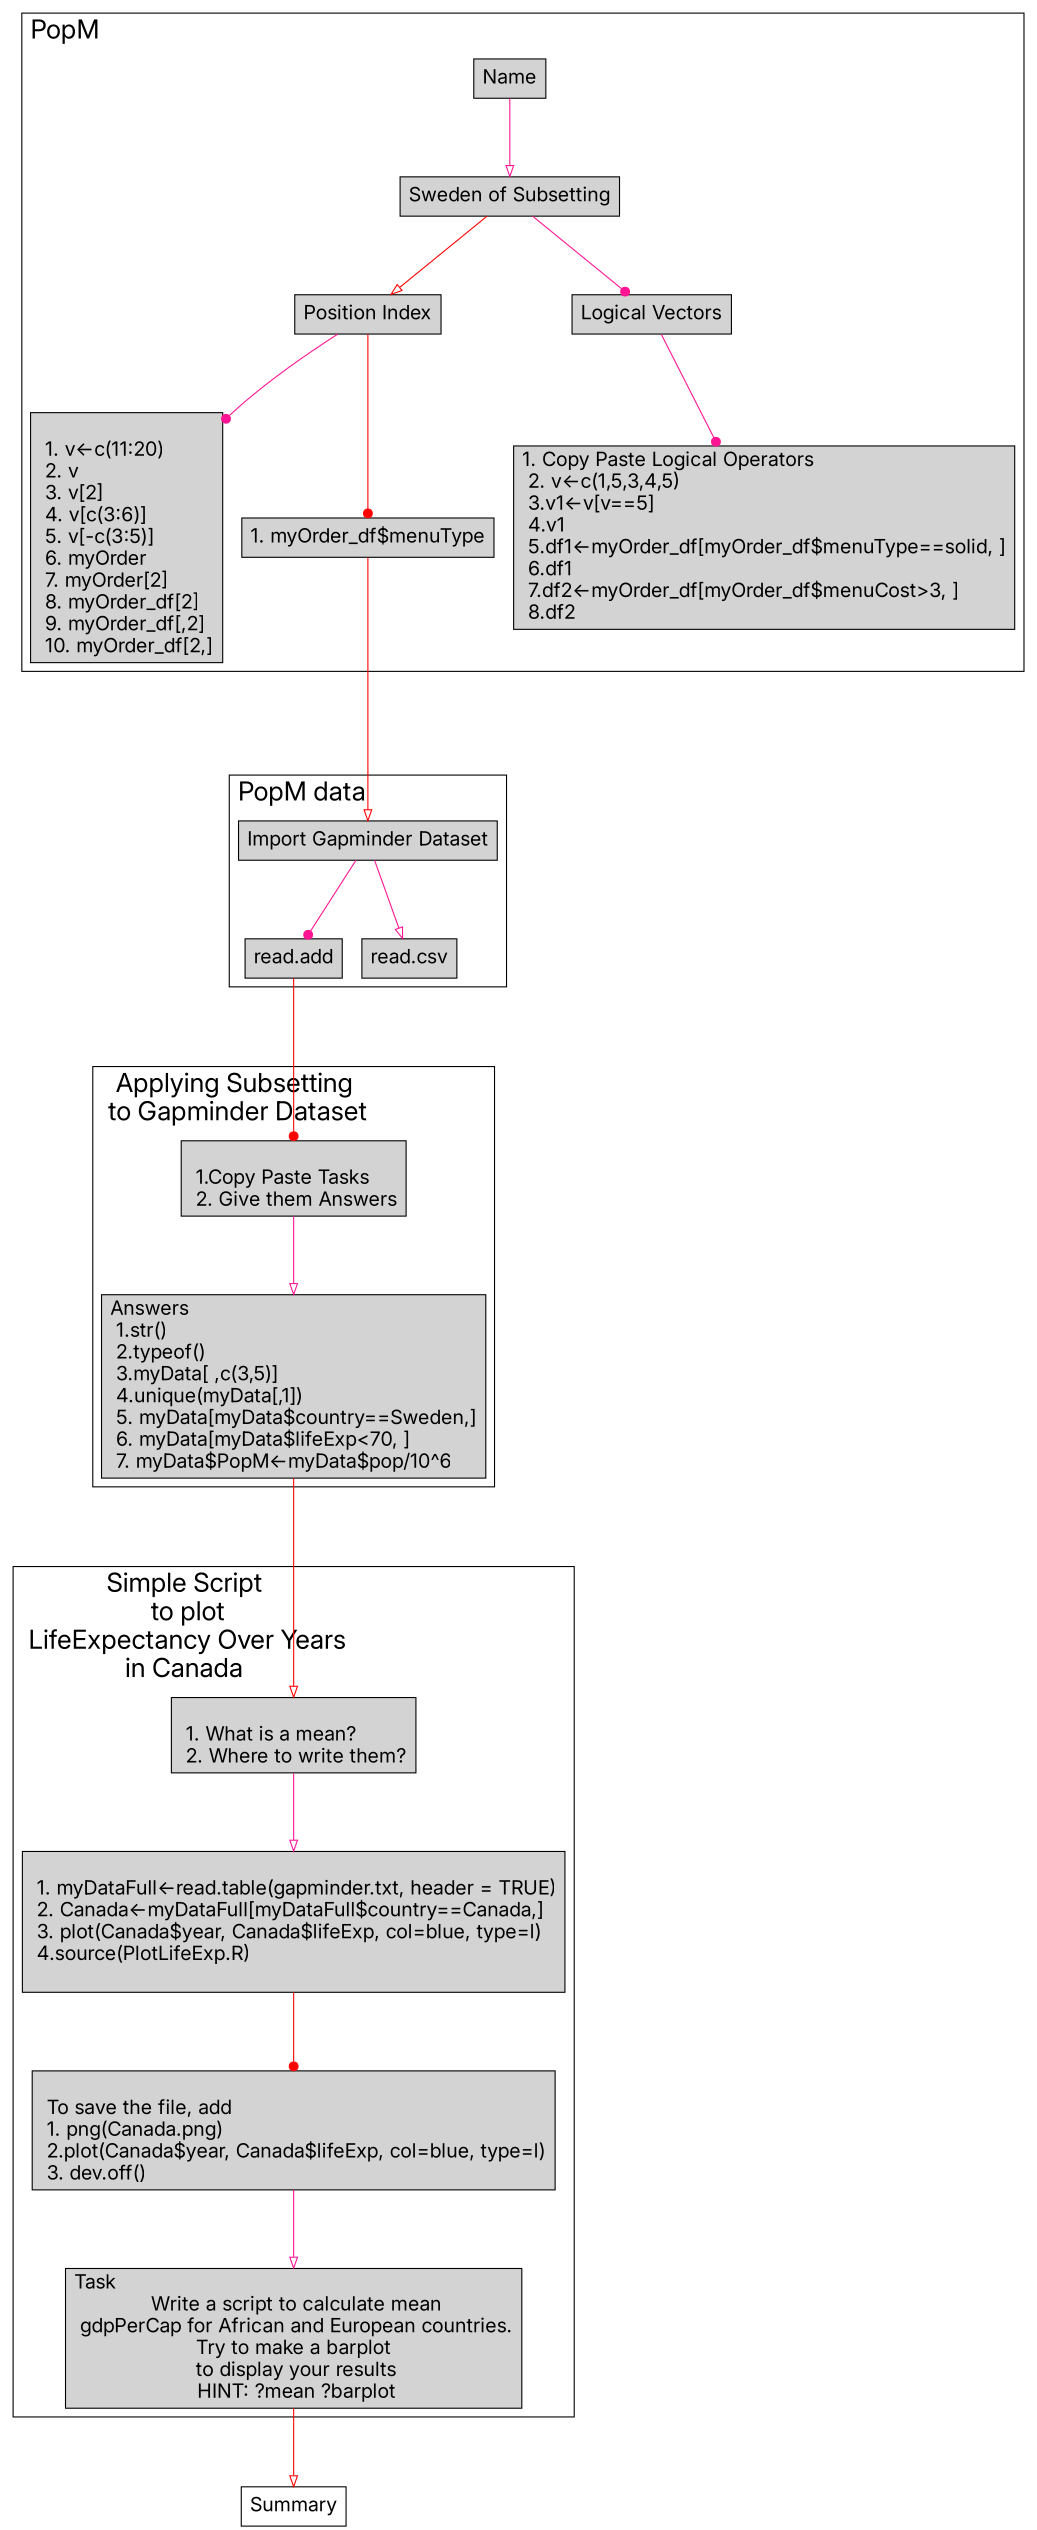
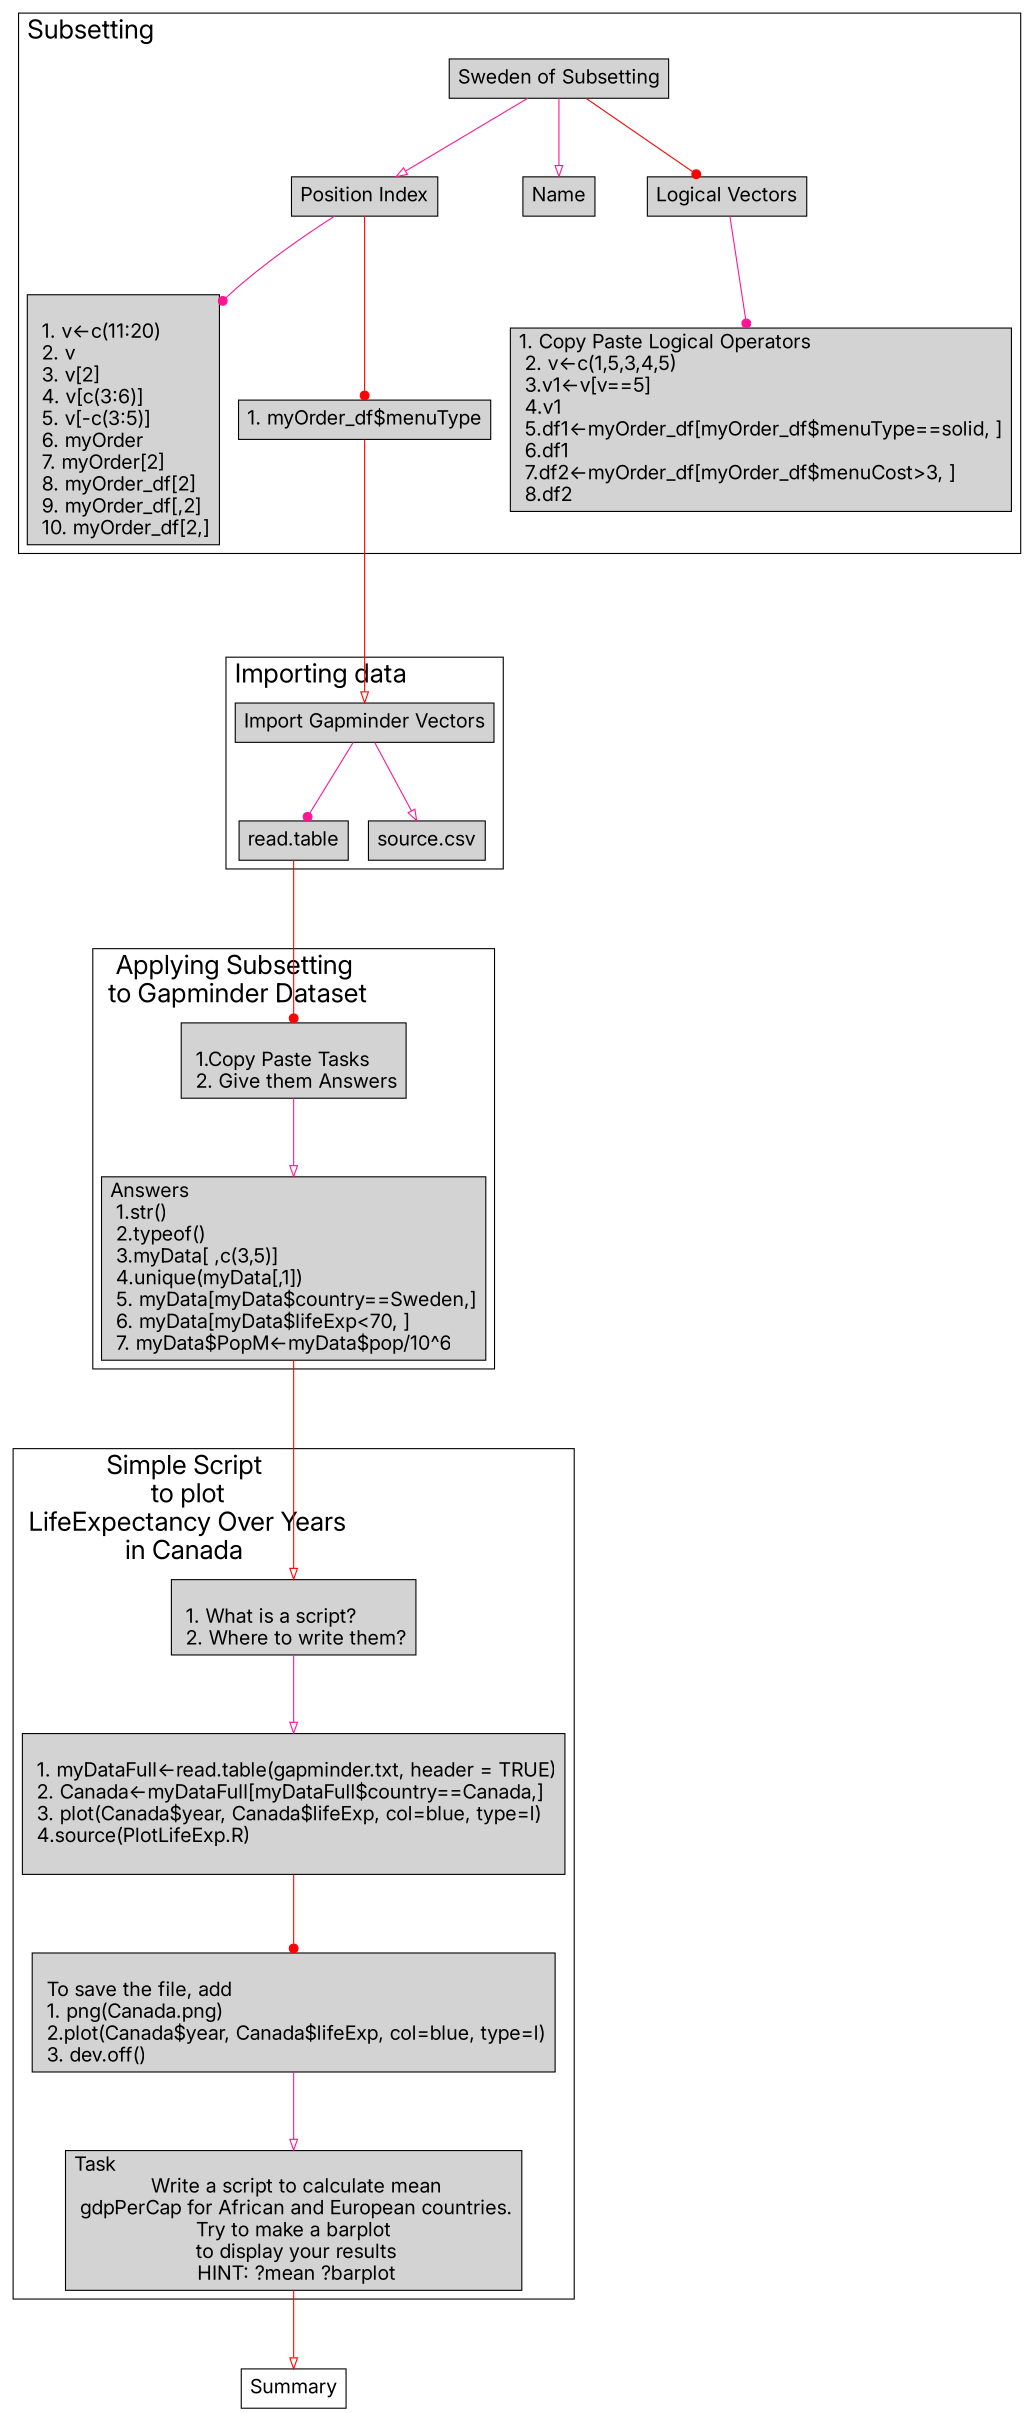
cluster "PopM": label "PopM" -> "Subsetting"
edge "Name" -> "Sweden of Subsetting": reversed
edge "Sweden of Subsetting" -> "Position Index": color red -> deeppink
edge "Sweden of Subsetting" -> "Logical Vectors": color deeppink -> red
cluster "PopM data": label "PopM data" -> "Importing data"
node "Import Gapminder Dataset": label "Import Gapminder Dataset" -> "Import Gapminder Vectors"
node "read.add": label "read.add" -> "read.table"
node "read.csv": label "read.csv" -> "source.csv"
node "1. What is a mean? 2. Where to write them?": label "1. What is a mean? 2. Where to write them?" -> "1. What is a script? 2. Where to write them?"
